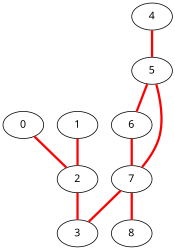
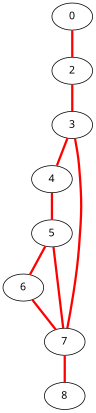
node "1": removed
edge "3" -- "4": added
